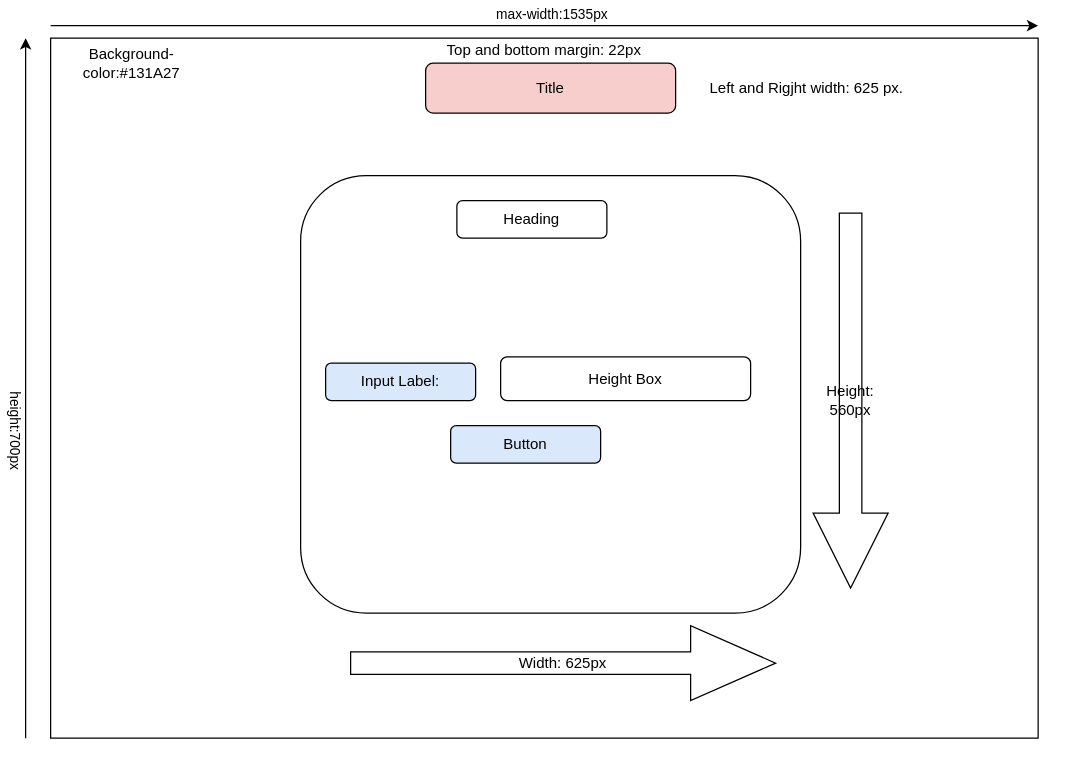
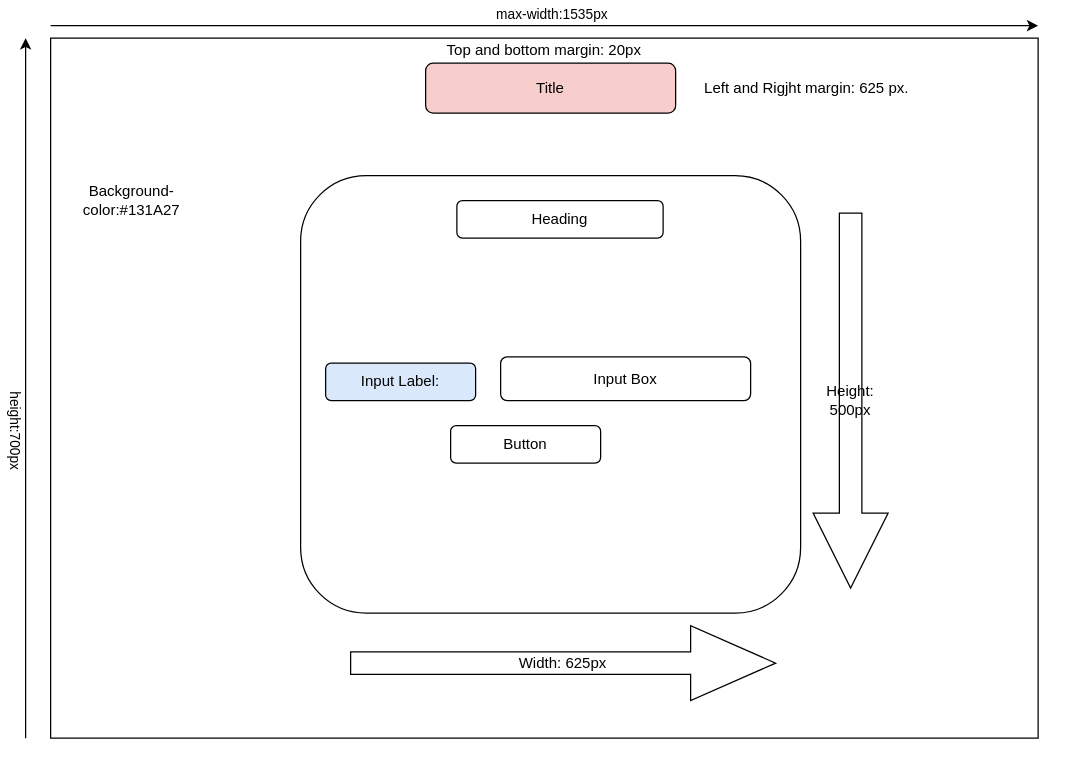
node "Top and bottom margin: 22px": label "Top and bottom margin: 22px" -> "Top and bottom margin: 20px"
node "Background-color:#131A27": moved (132, 63) -> (132, 201)
node "Left and Rigjht width: 625 px.": label "Left and Rigjht width: 625 px." -> "Left and Rigjht margin: 625 px."
node "Heading": size 150x38 -> 206x38
node "Height Box": label "Height Box" -> "Input Box"
node "Height: 560px": label "Height: 560px" -> "Height: 500px"
node "Button": fillcolor #dae8fc -> #ffffff
